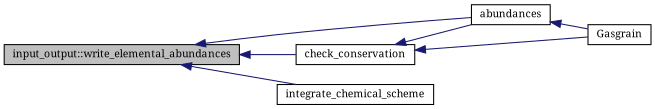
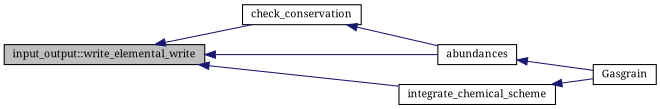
edge "Gasgrain" -> "check_conservation": now "Gasgrain" -> "integrate_chemical_scheme"
node "input_output::write_elemental_abundances": label "input_output::write_elemental_abundances" -> "input_output::write_elemental_write"
